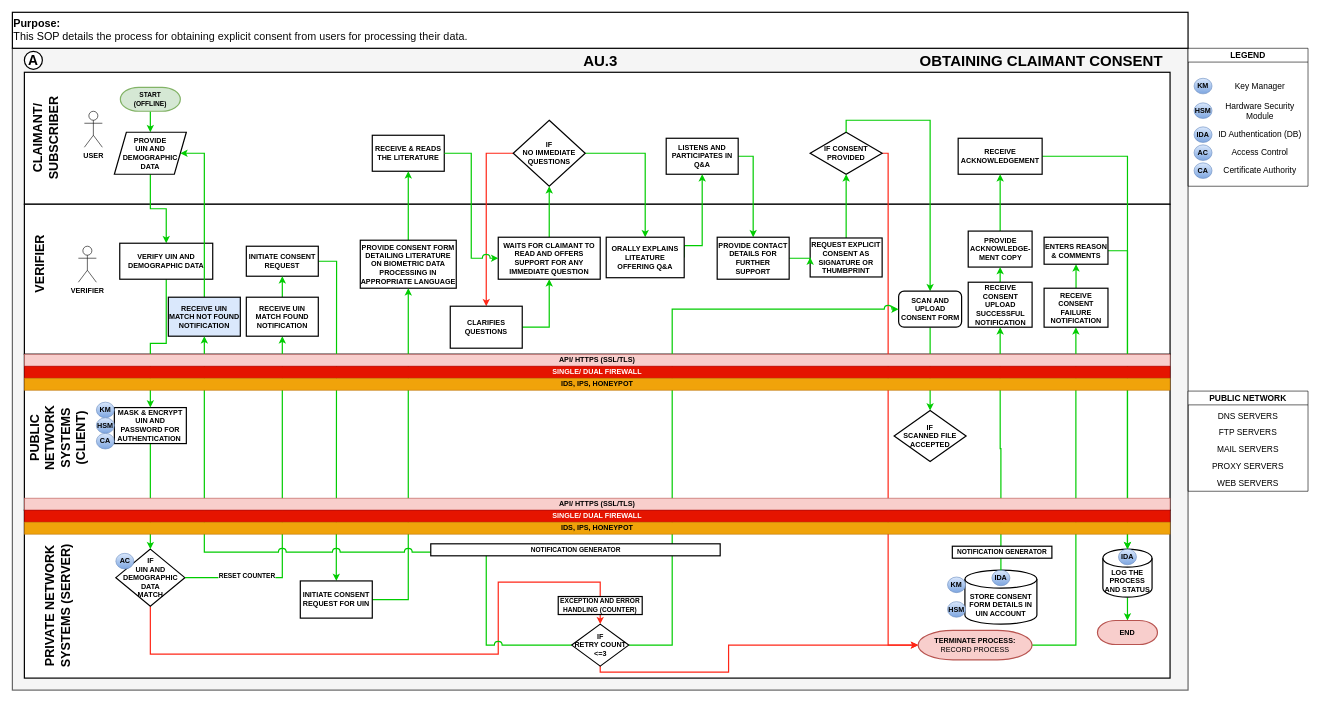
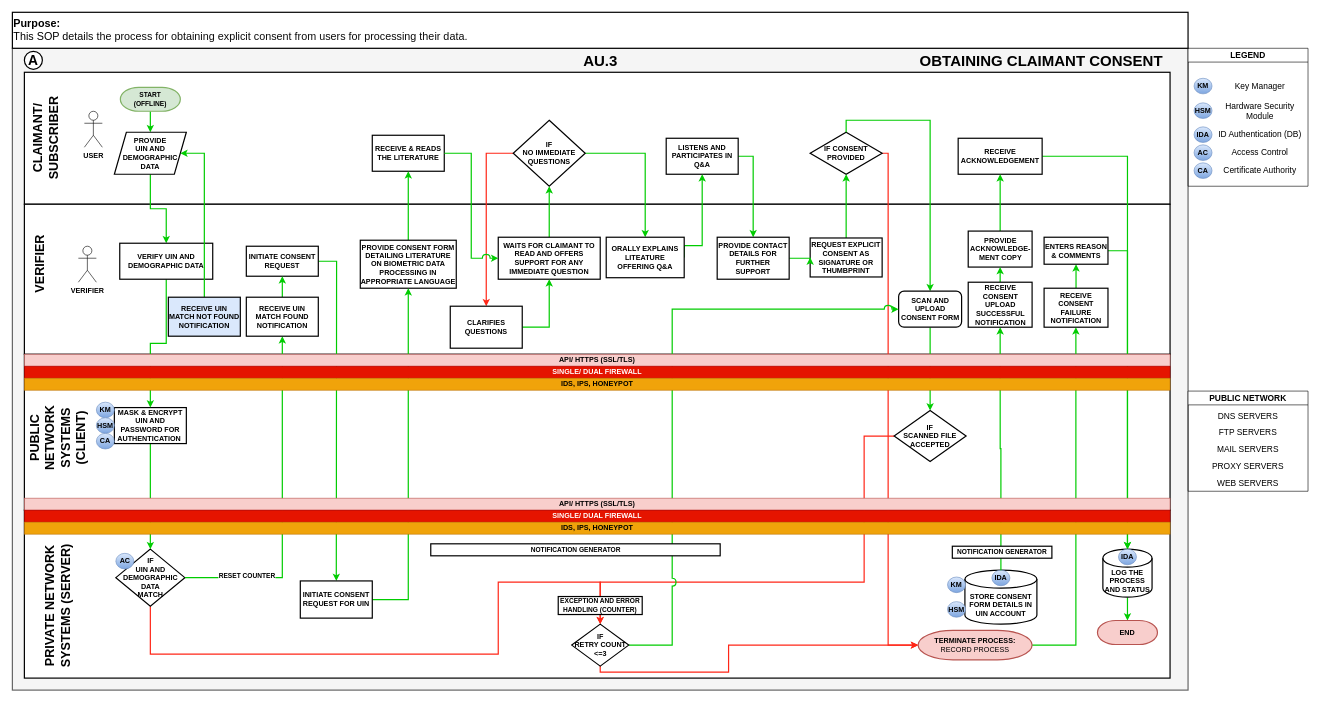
edge "IF RETRY COUNT <=3" -> "RECEIVE UIN MATCH NOT FOUND NOTIFICATION": removed
edge "IF SCANNED FILE ACCEPTED" -> "IF RETRY COUNT <=3": added
